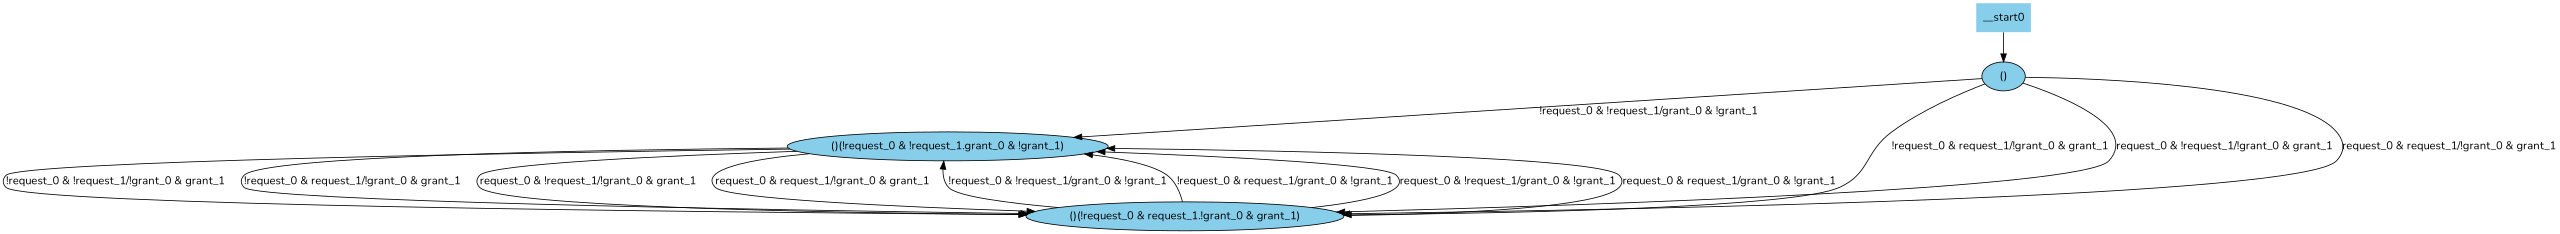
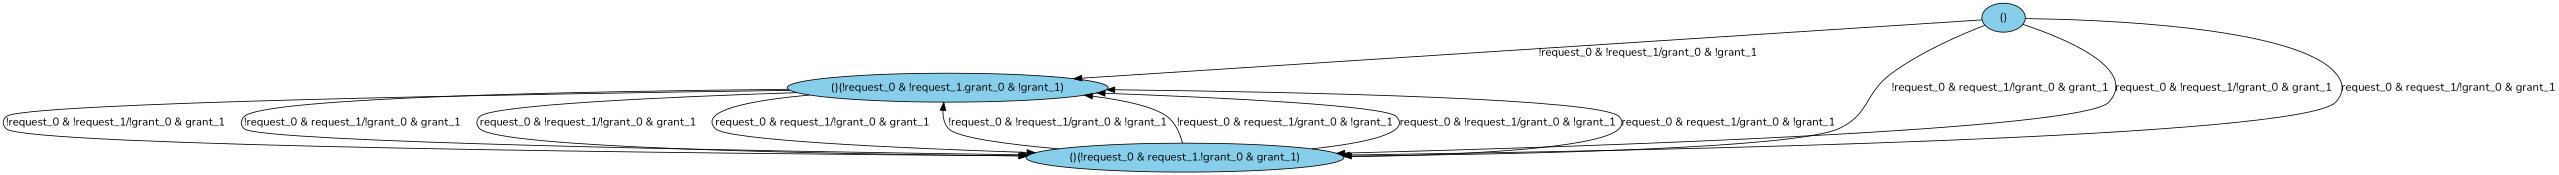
node "__start0": removed
